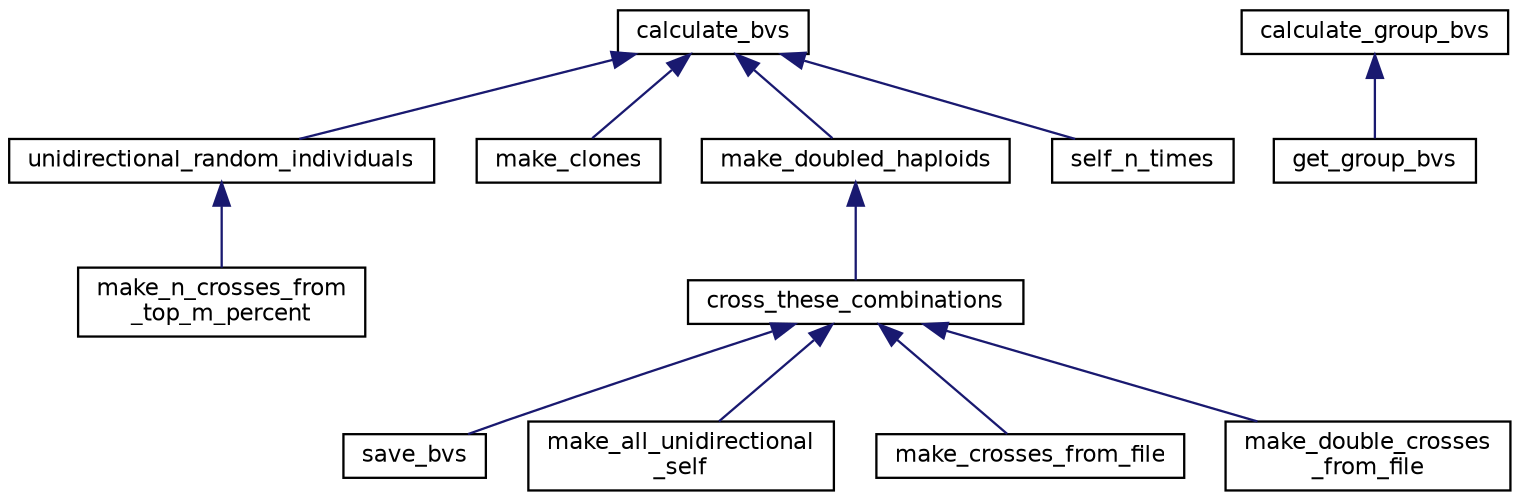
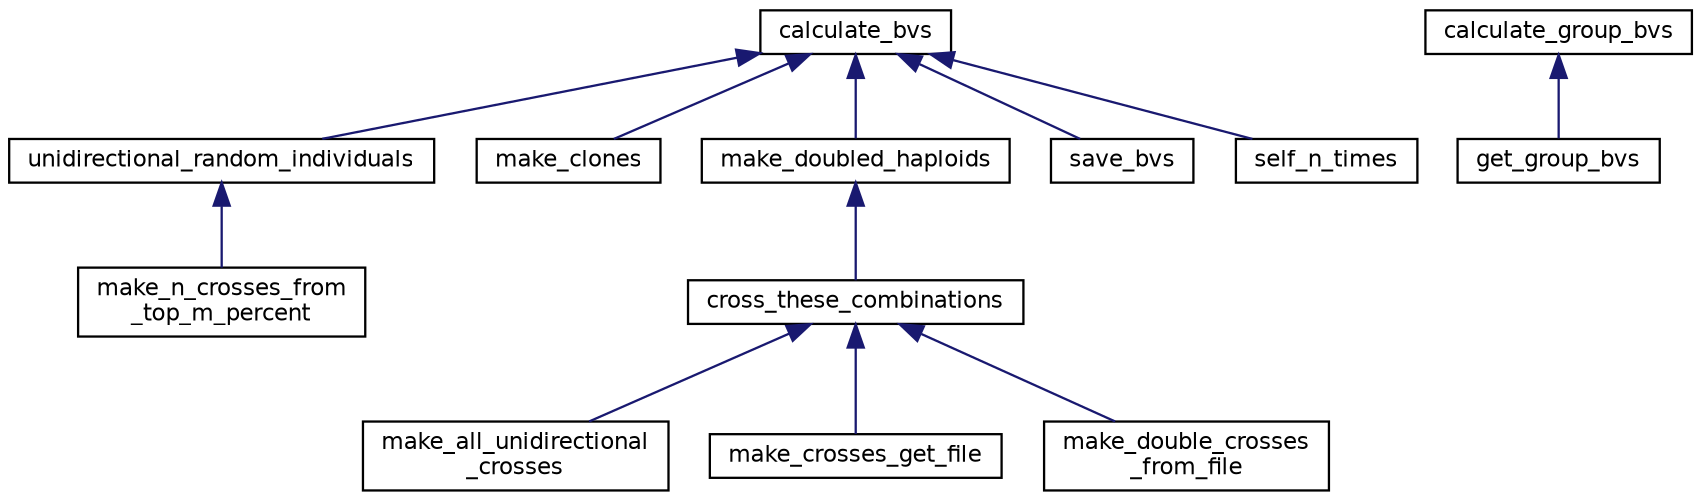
edge "save_bvs" -> "cross_these_combinations": now "save_bvs" -> "calculate_bvs"
node "make_all_unidirectional _self": label "make_all_unidirectional _self" -> "make_all_unidirectional _crosses"
node "make_crosses_from_file": label "make_crosses_from_file" -> "make_crosses_get_file"
